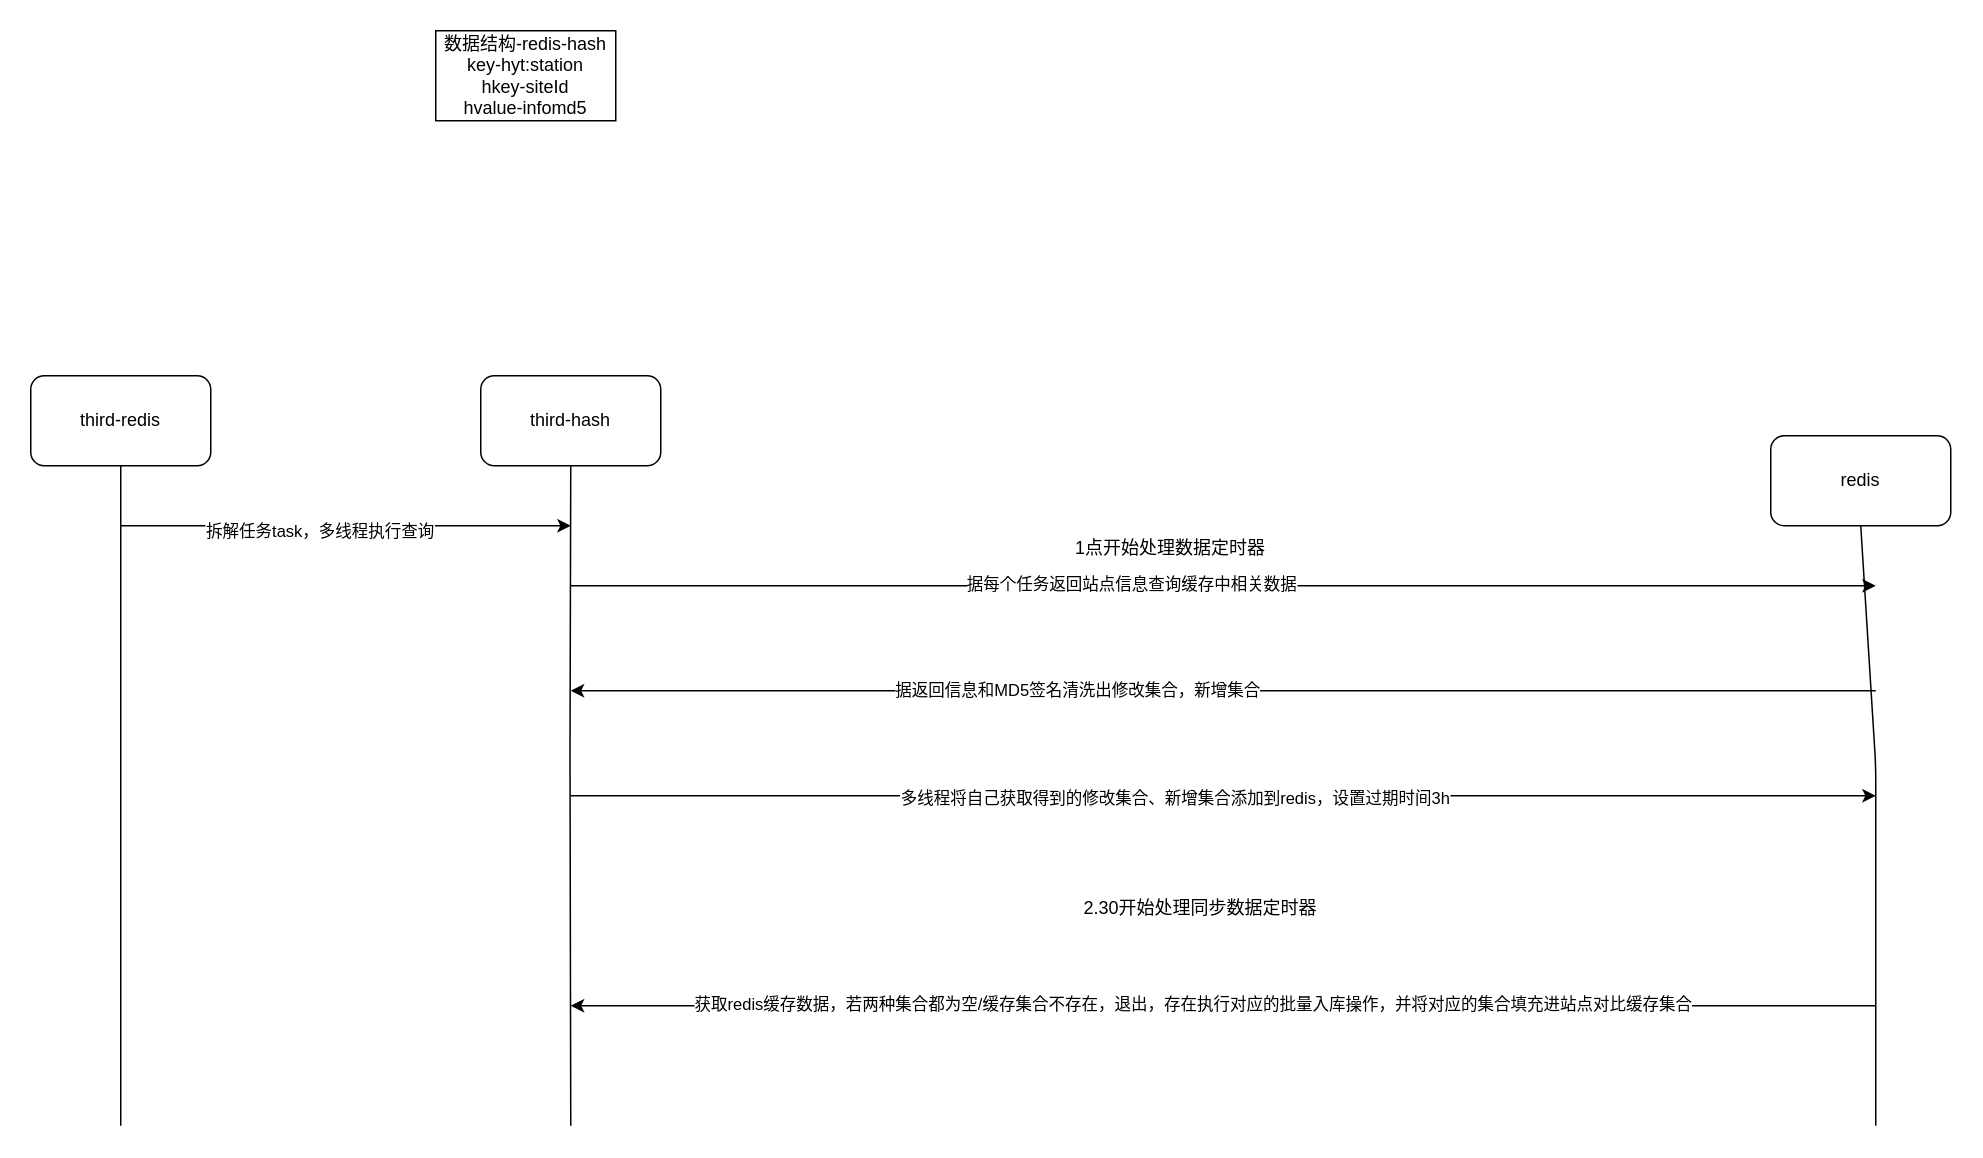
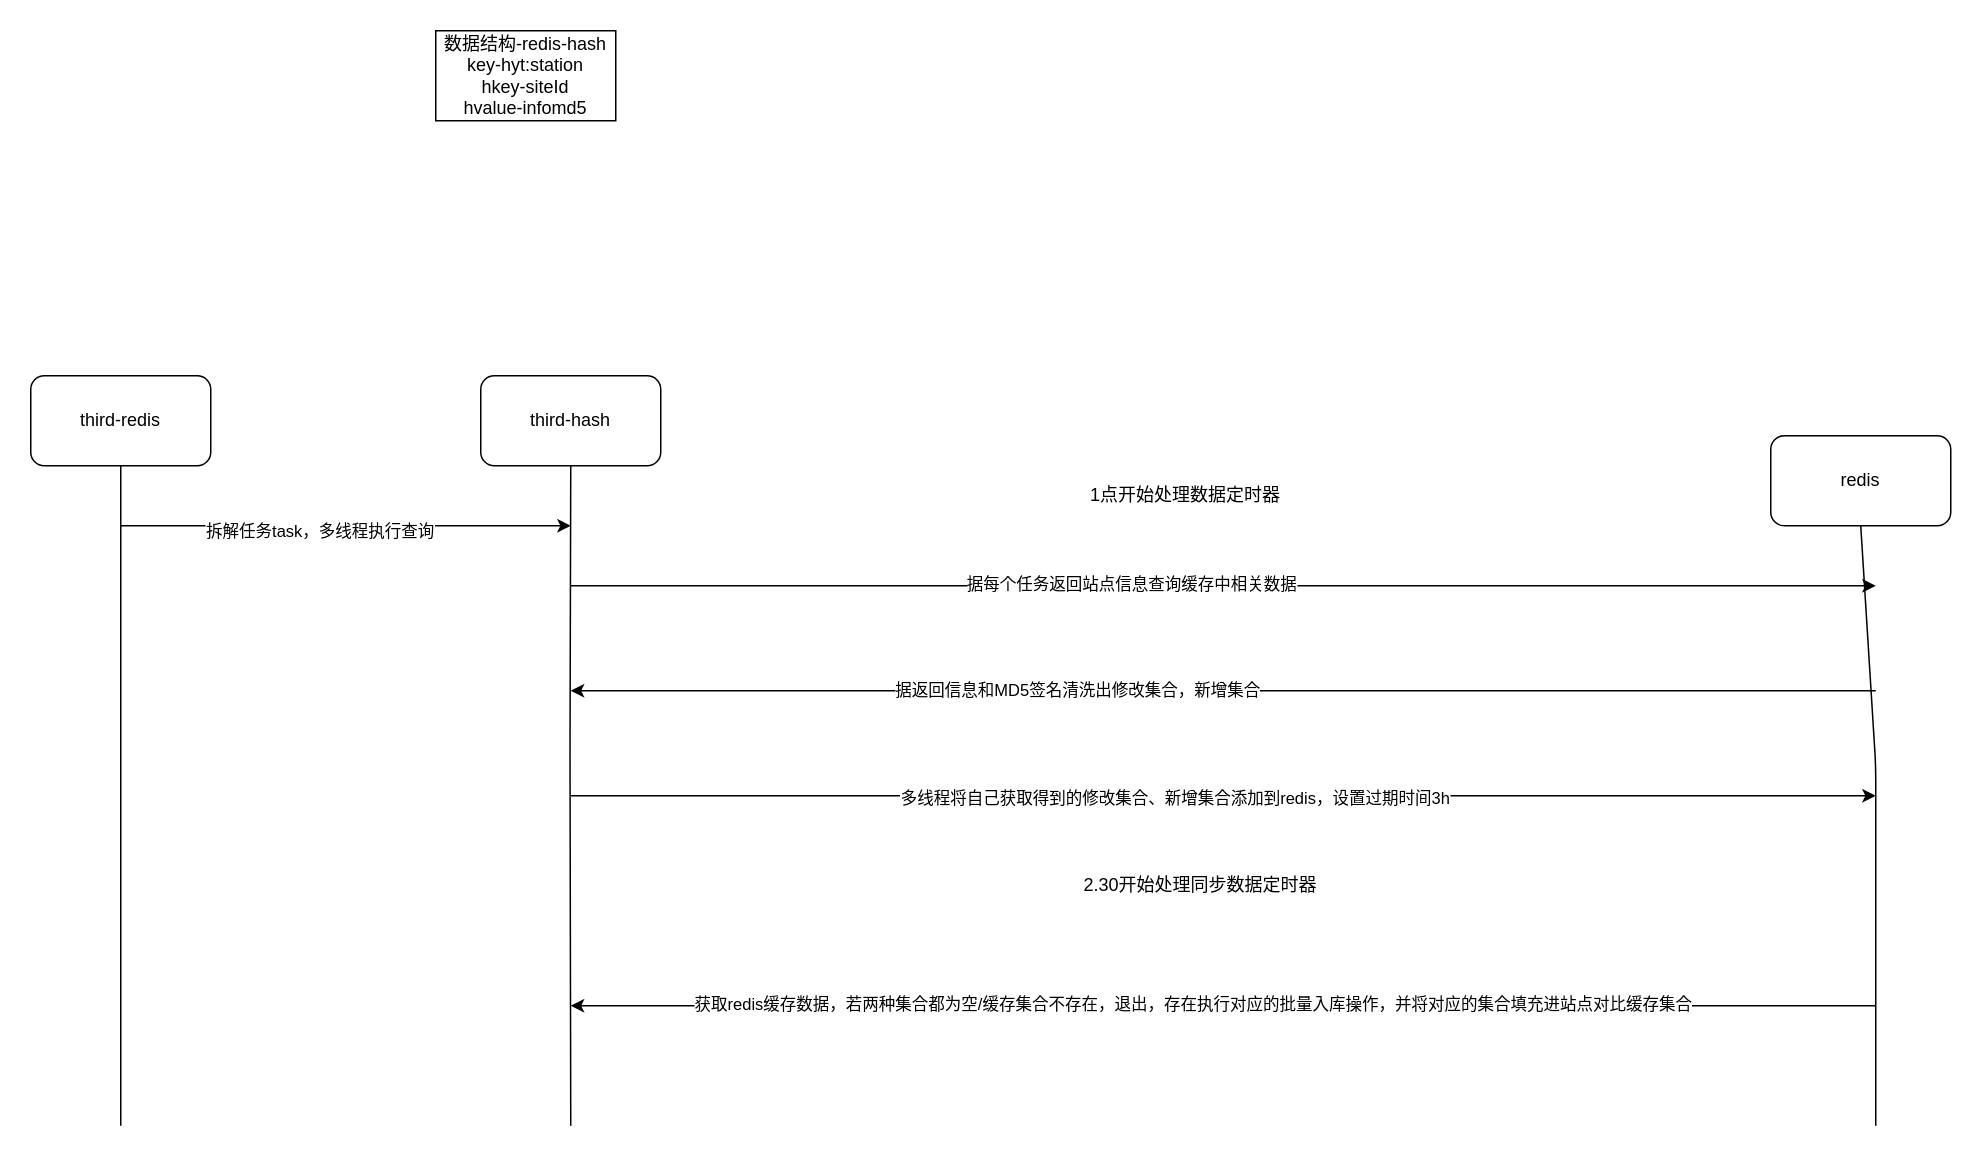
node "1点开始处理数据定时器": moved (1171, 548) -> (1186, 496)
node "2.30开始处理同步数据定时器": moved (1201, 908) -> (1201, 886)
